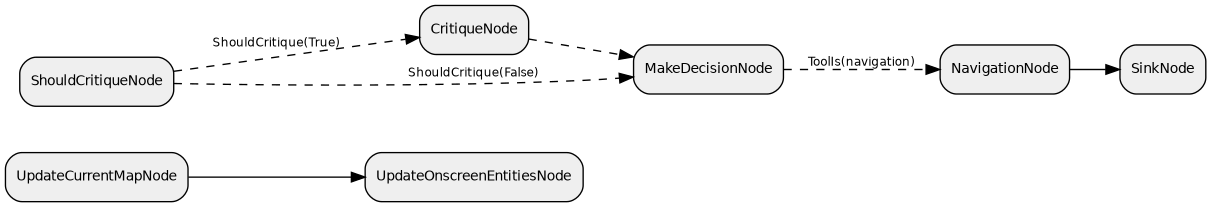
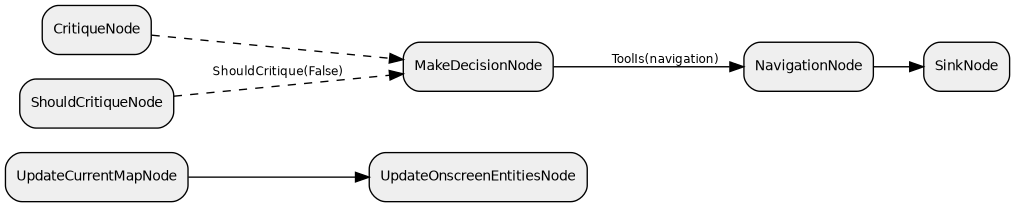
edge "ShouldCritiqueNode" -> "CritiqueNode": removed, label "ShouldCritique(True)"
edge "MakeDecisionNode" -> "NavigationNode": style dashed -> solid
